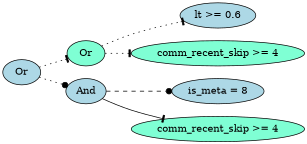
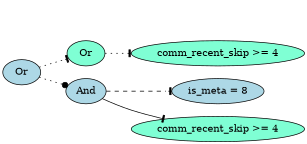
node "lt >= 0.6": removed
edge "And" -> "is_meta = 8": arrowhead dot -> tee
